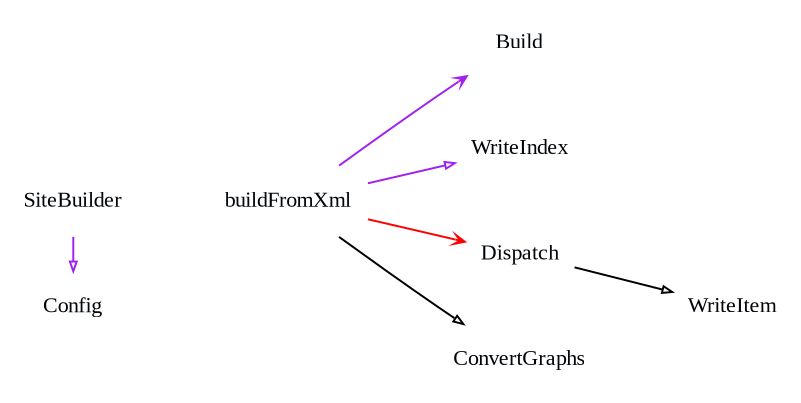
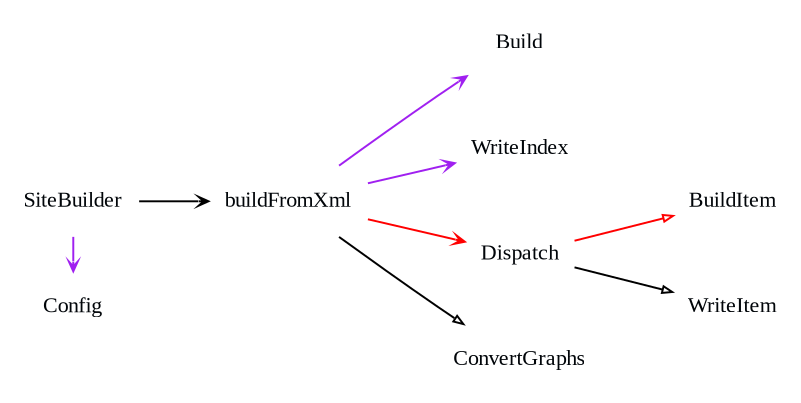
edge "buildFromXml" -> "WriteIndex": arrowhead onormal -> vee
edge "SiteBuilder" -> "buildFromXml": added
node "BuildItem": added
edge "SiteBuilder" -> "Config": arrowhead onormal -> vee
